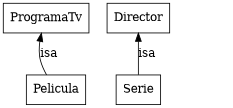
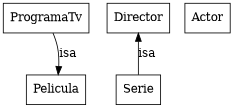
node "Actor": added
edge "Pelicula" -> "ProgramaTv": reversed
